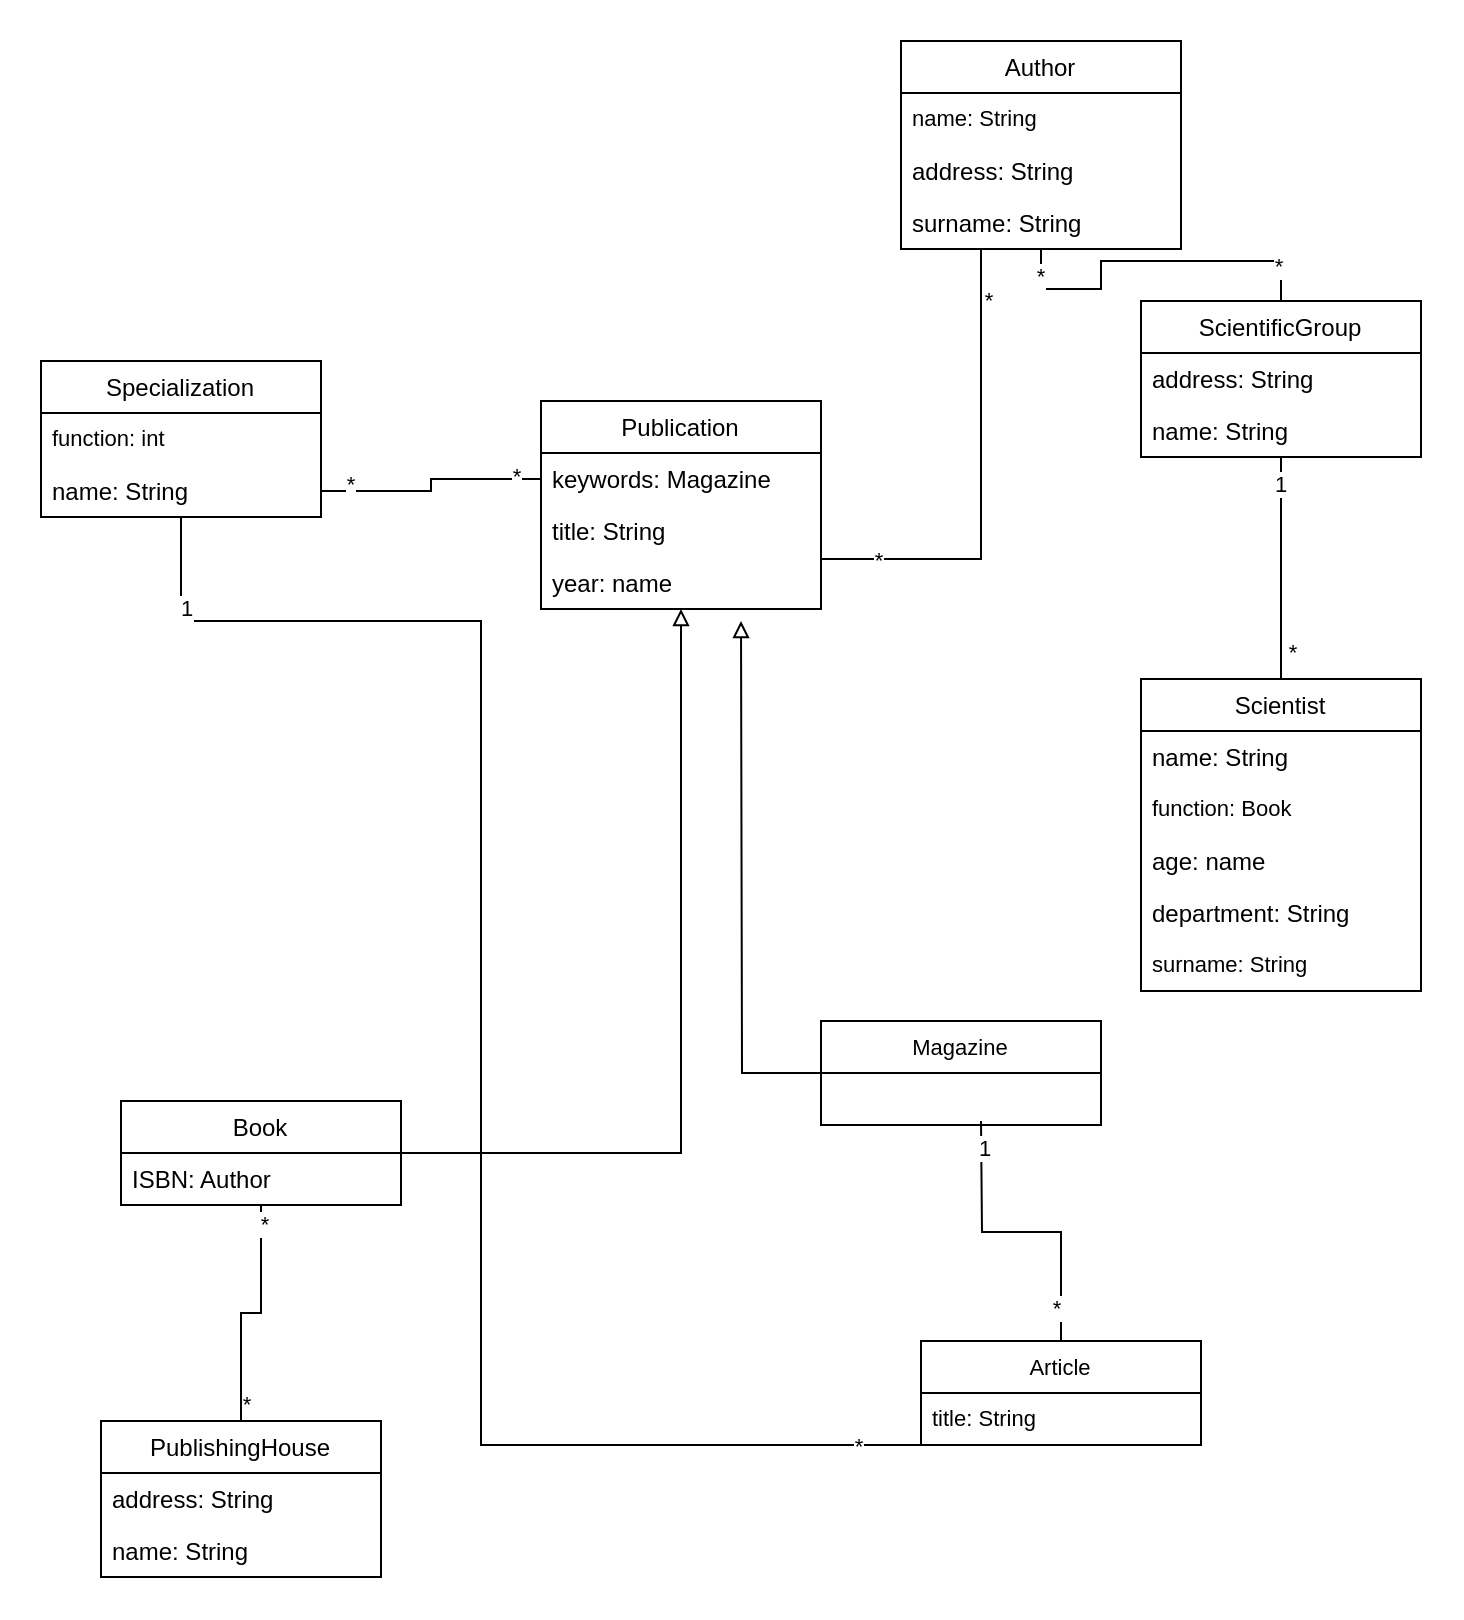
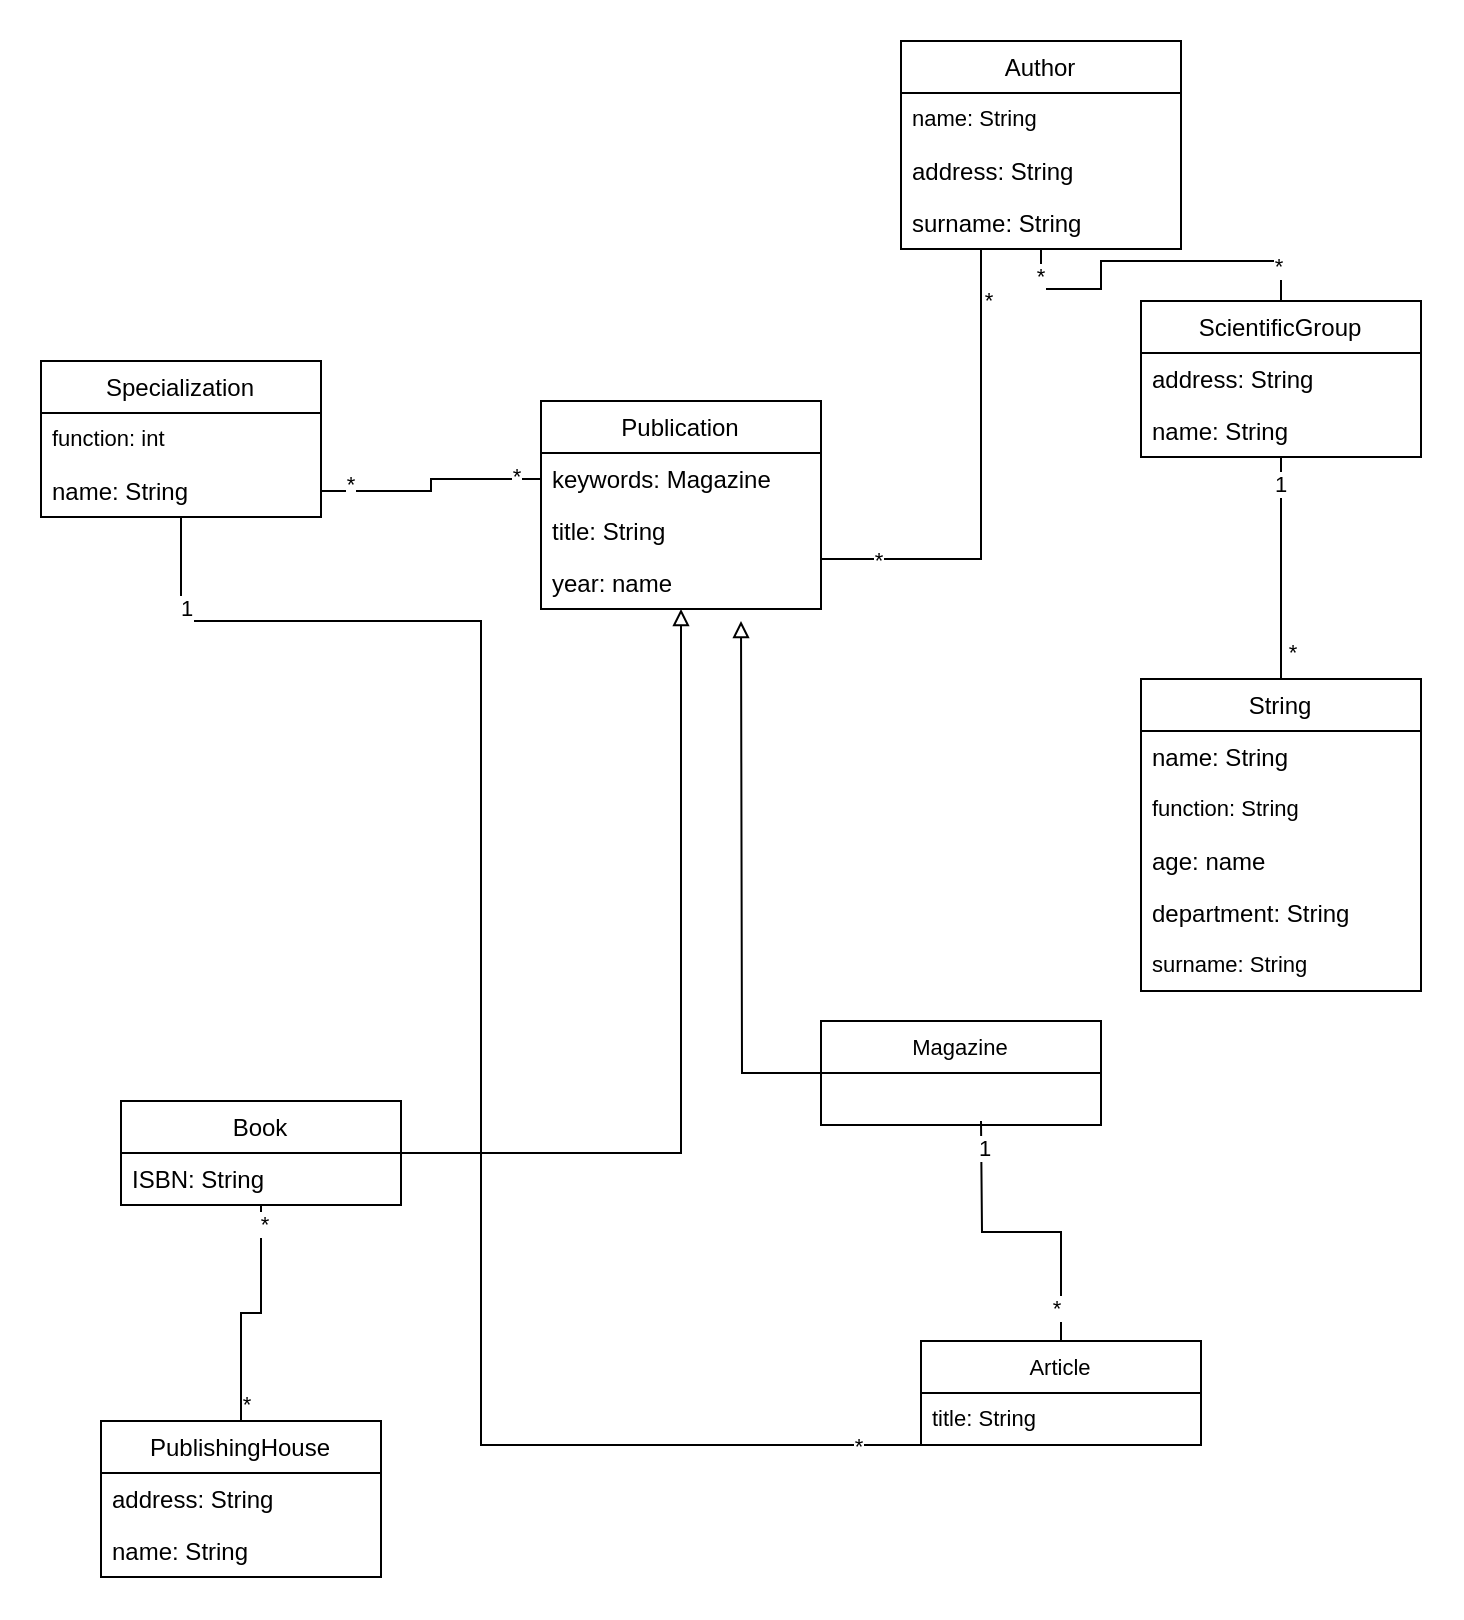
node "Scientist": label "Scientist" -> "String"
node "function: Book": label "function: Book" -> "function: String"
node "ISBN: Author": label "ISBN: Author" -> "ISBN: String"
